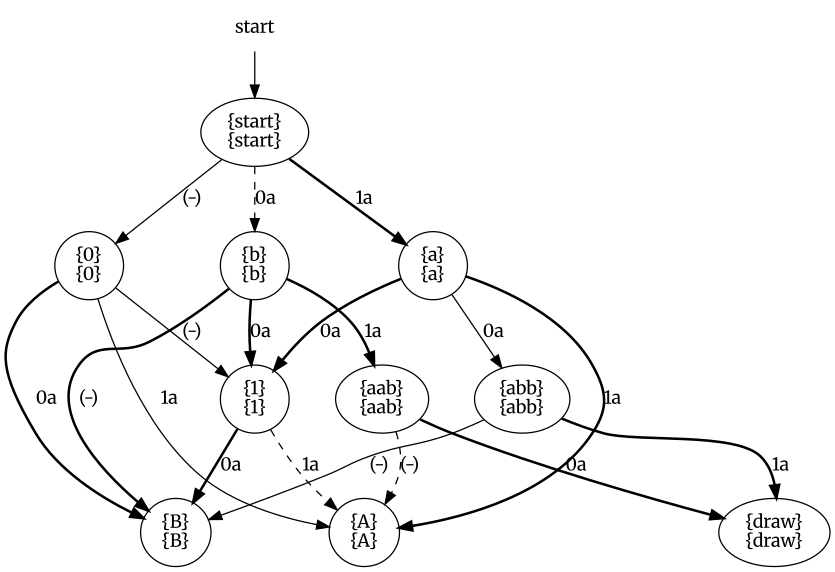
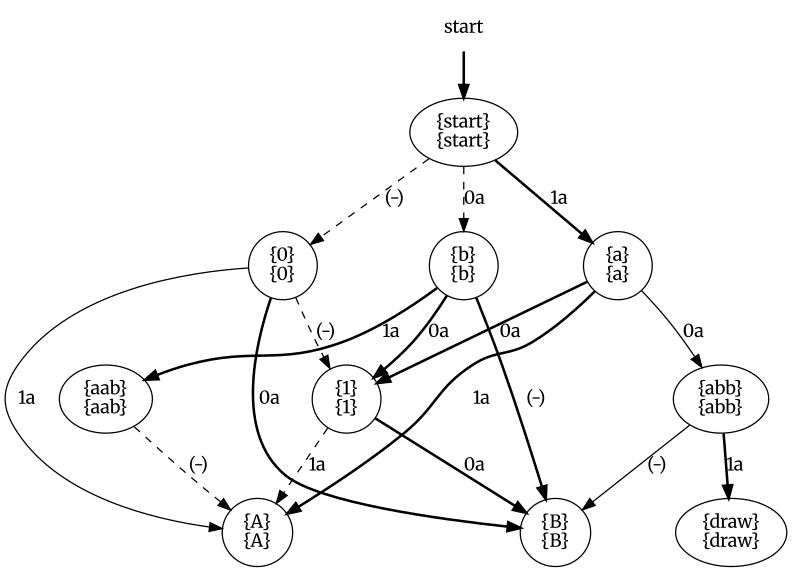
edge "start" -> "{start} {start}": style solid -> bold
edge "{start} {start}" -> "{0} {0}": style solid -> dashed
edge "{0} {0}" -> "{1} {1}": style solid -> dashed
edge "{aab} {aab}" -> "{draw} {draw}": removed, label "0a"
